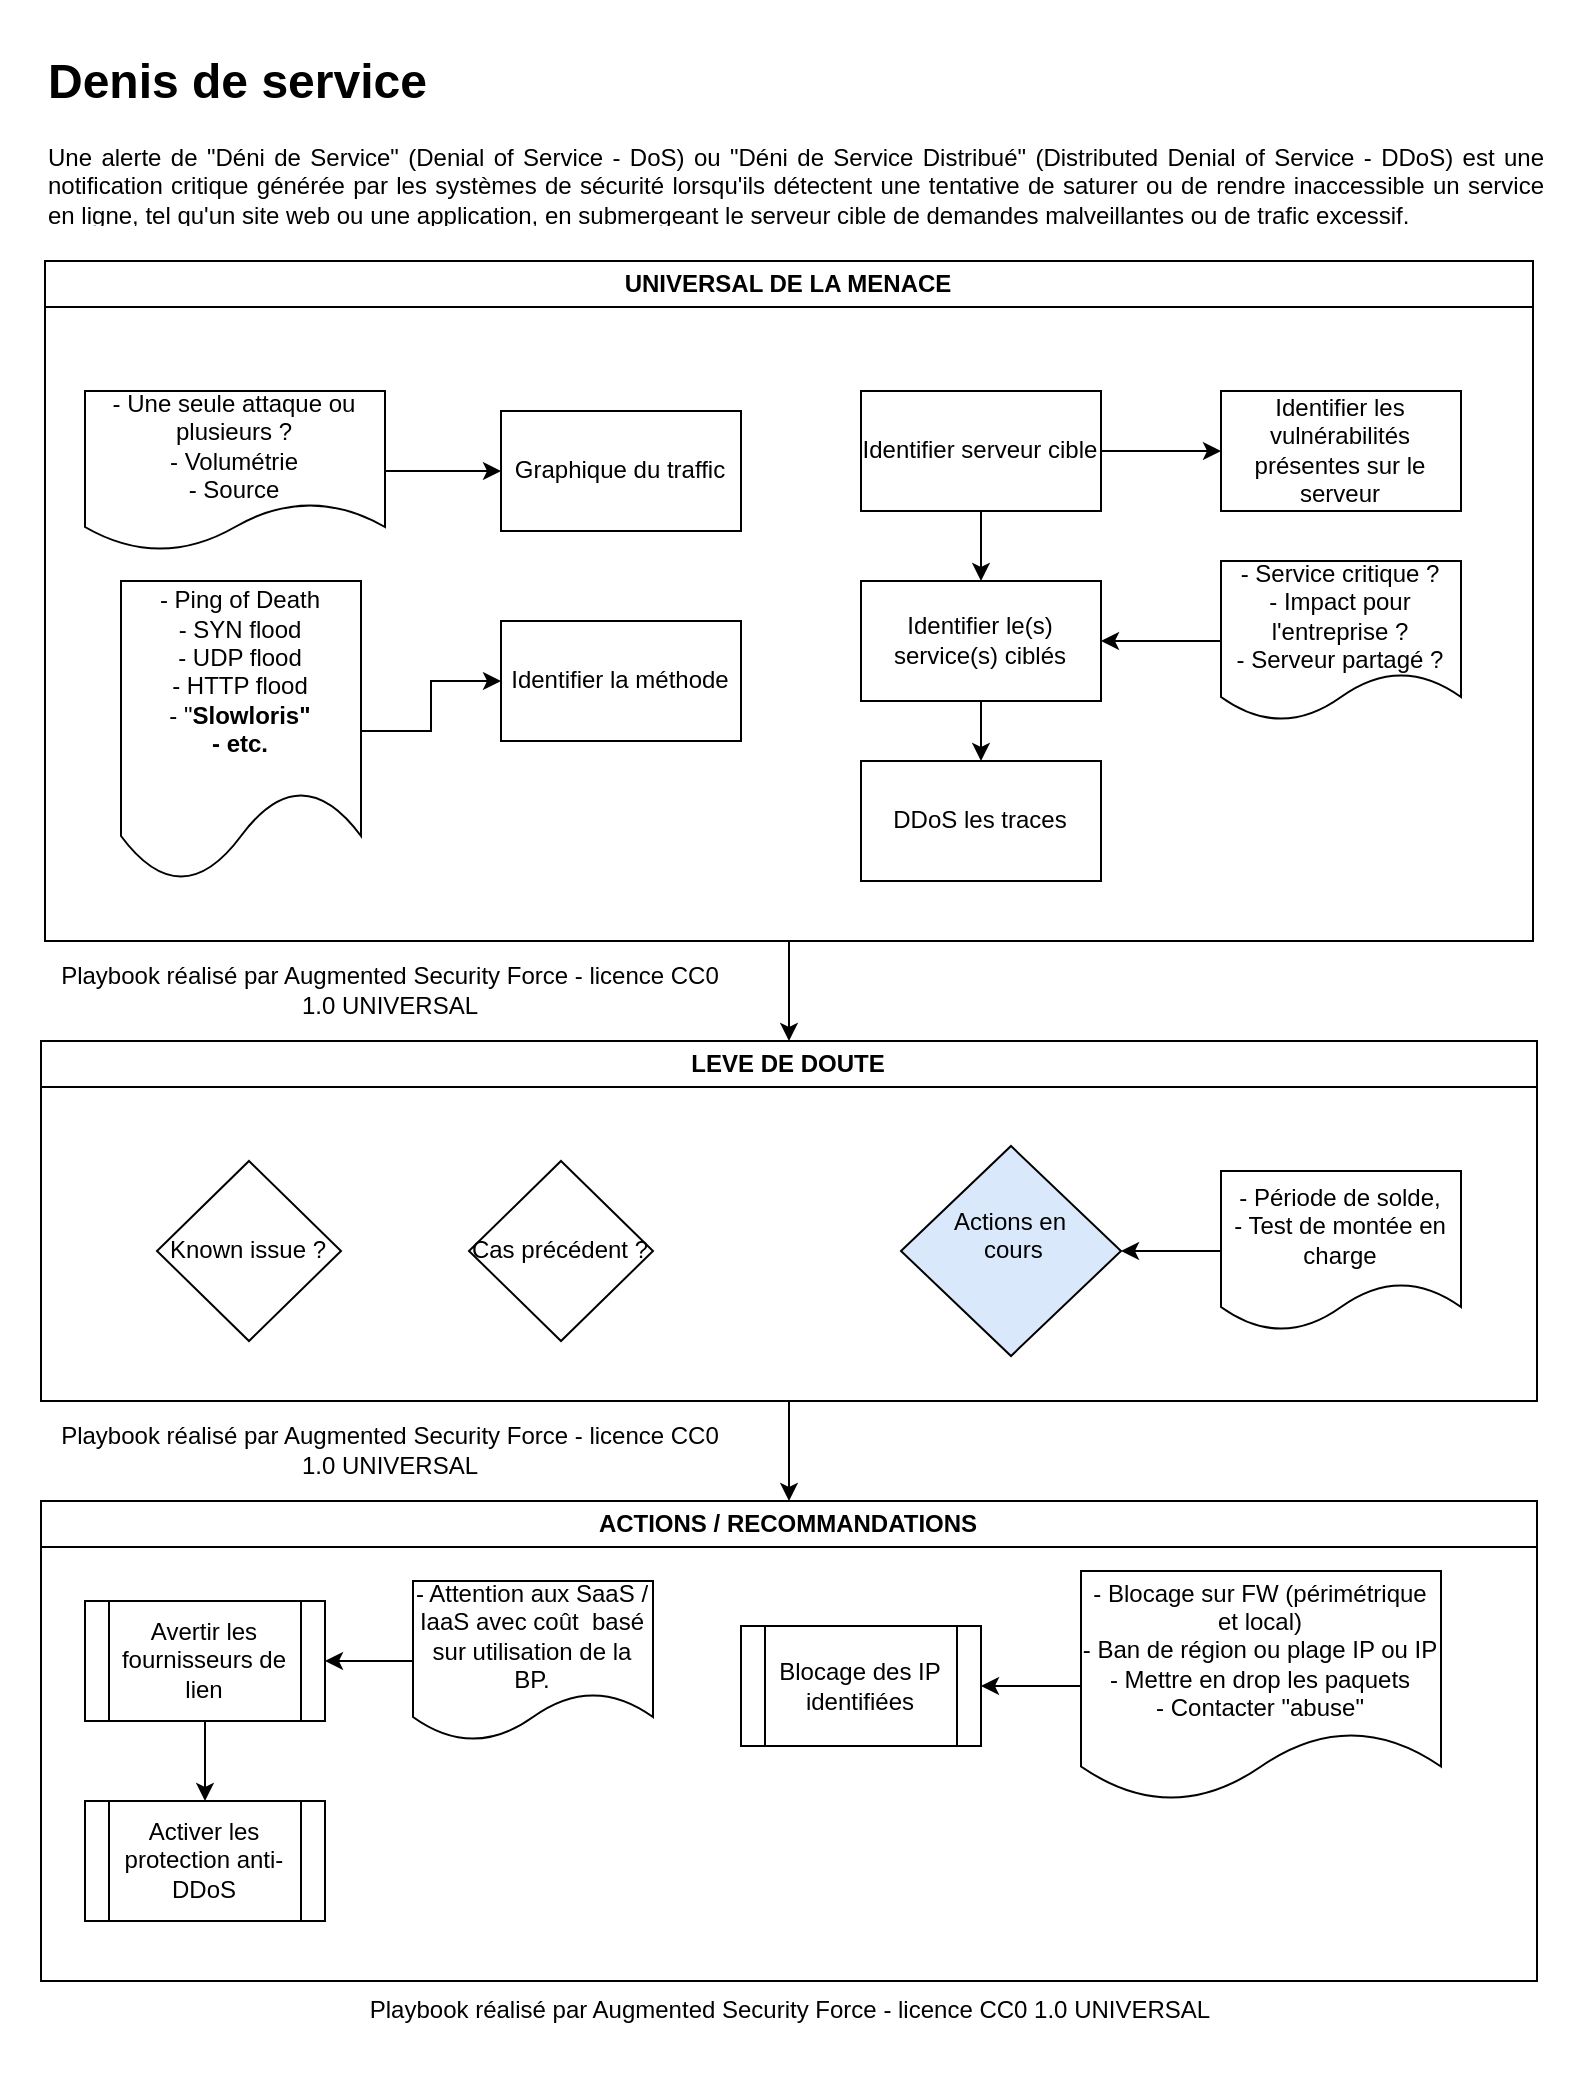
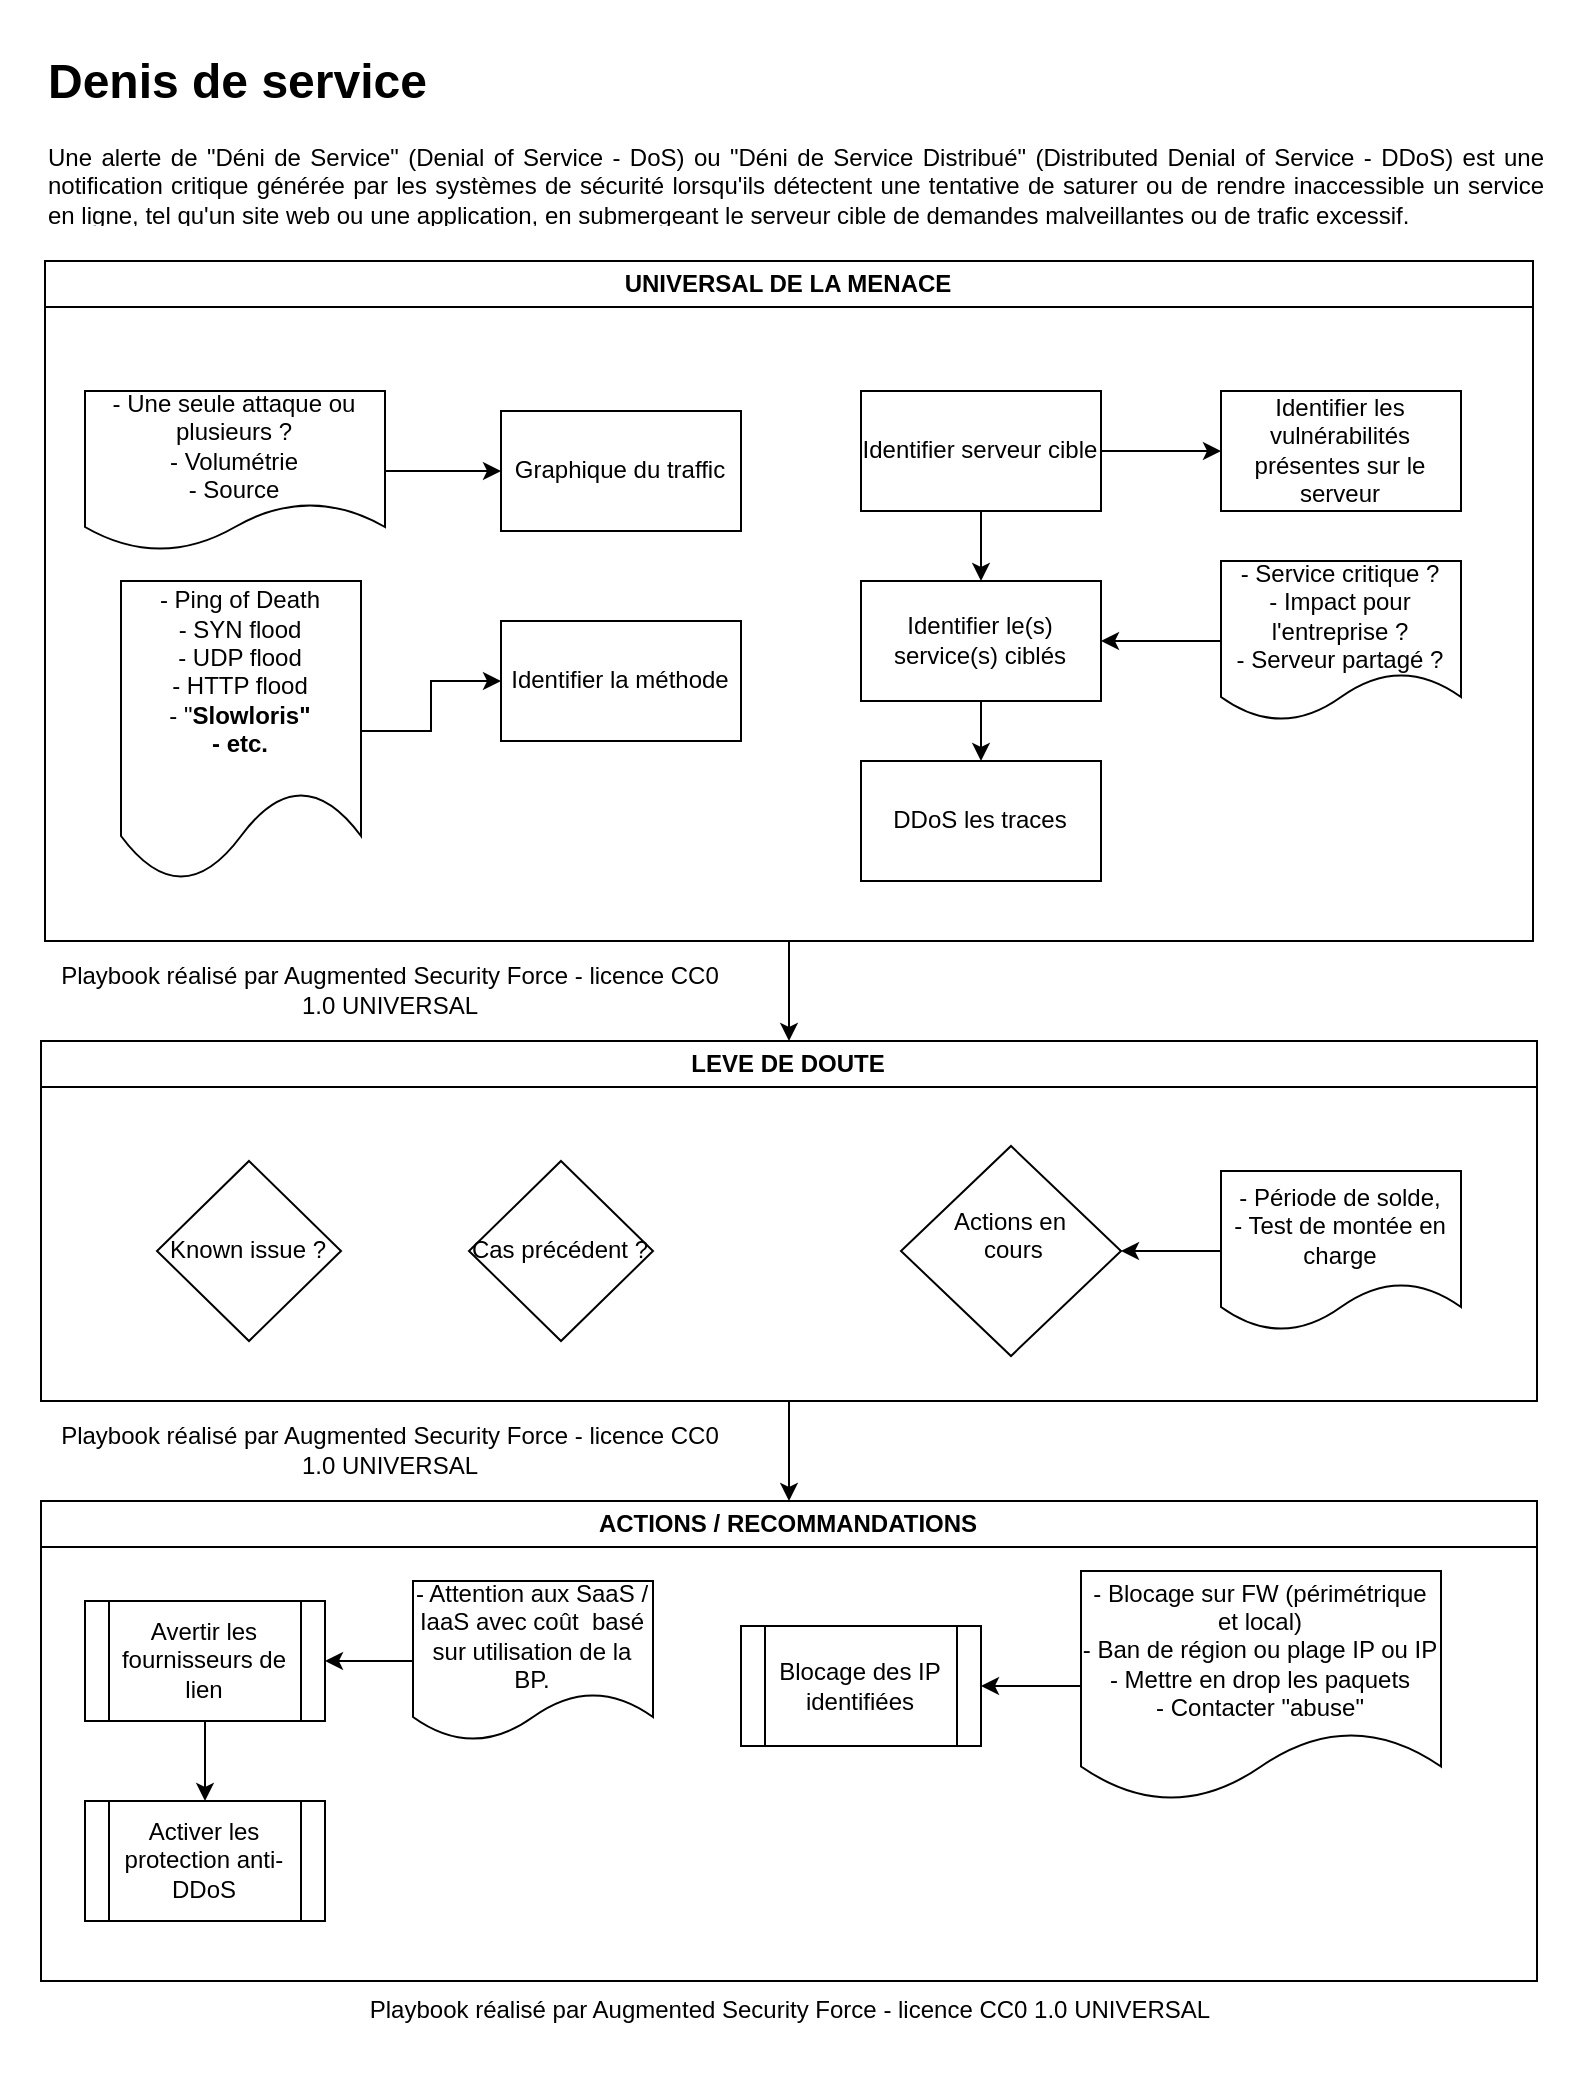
node "Actions en cours": fillcolor #dae8fc -> #ffffff
